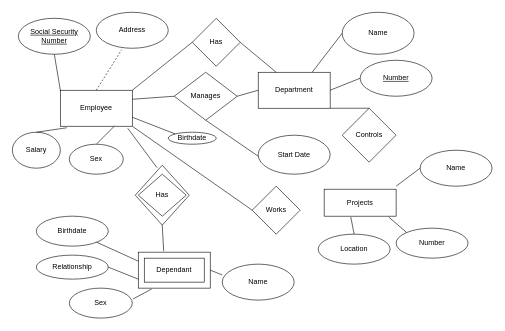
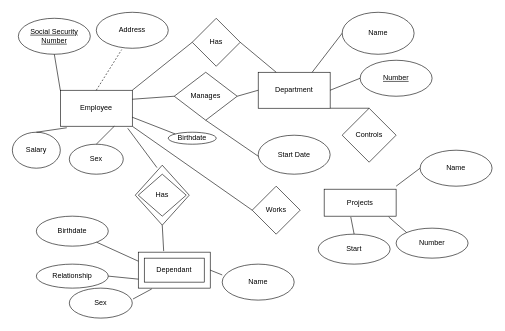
node "Location": label "Location" -> "Start"
node "Relationship": moved (72, 267) -> (72, 276)
